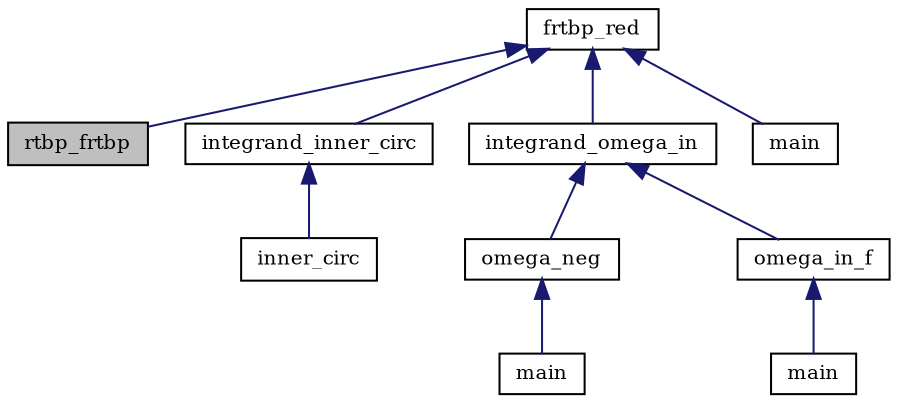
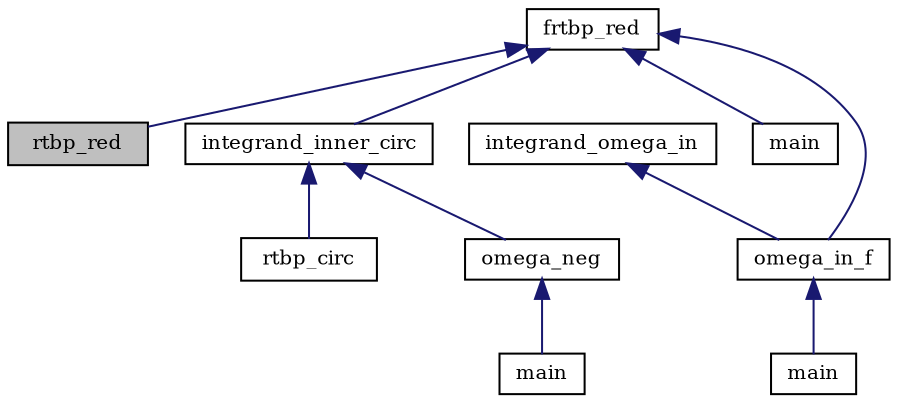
edge "integrand_omega_in" -> "frtbp_red": now "omega_in_f" -> "frtbp_red"
node "rtbp_frtbp": label "rtbp_frtbp" -> "rtbp_red"
edge "omega_neg" -> "integrand_omega_in": now "omega_neg" -> "integrand_inner_circ"
node "inner_circ": label "inner_circ" -> "rtbp_circ"
